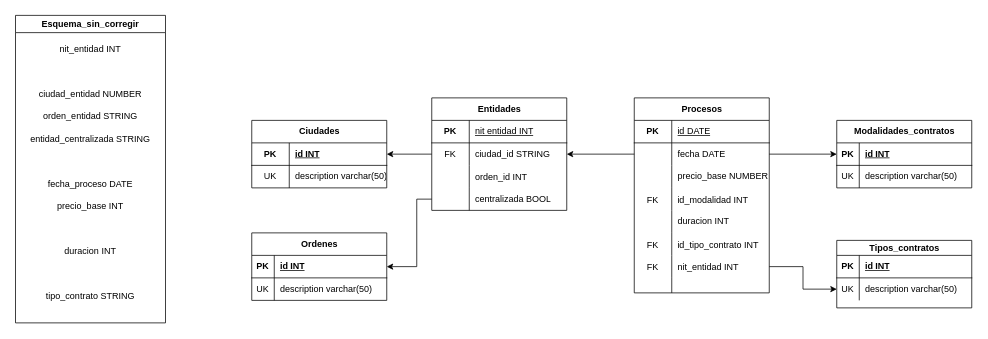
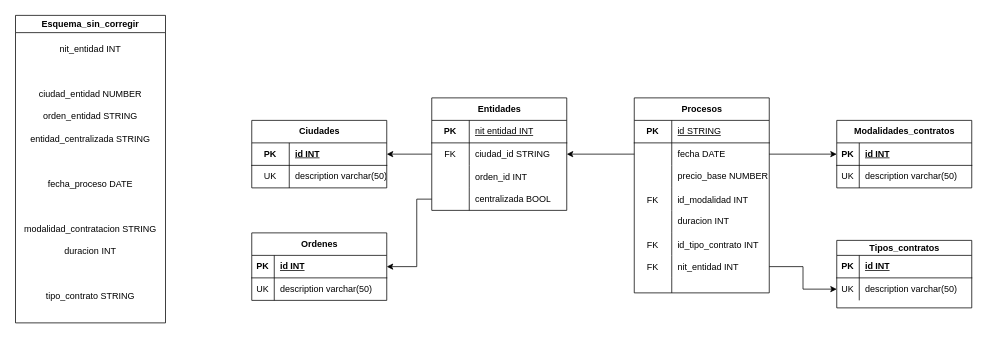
node "id DATE": label "id DATE" -> "id STRING"
node "precio_base INT": removed
node "modalidad_contratacion STRING": added
